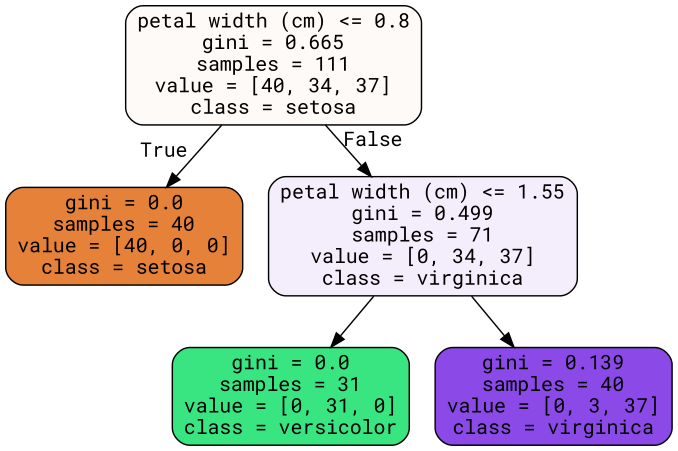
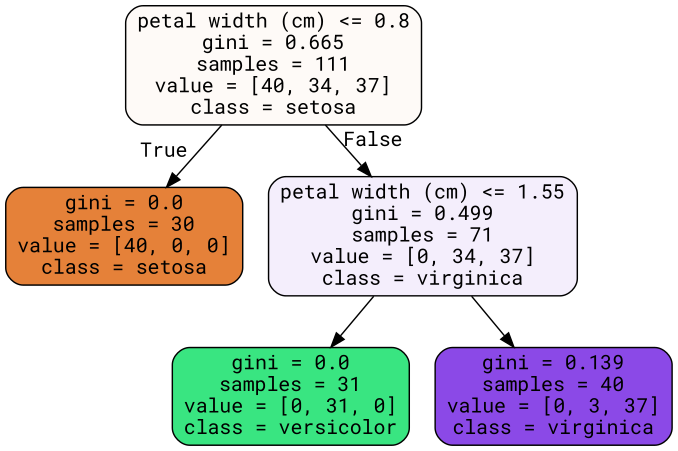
node "gini = 0.0 samples = 40 value = [40, 0, 0] class = setosa": label "gini = 0.0 samples = 40 value = [40, 0, 0] class = setosa" -> "gini = 0.0 samples = 30 value = [40, 0, 0] class = setosa"
